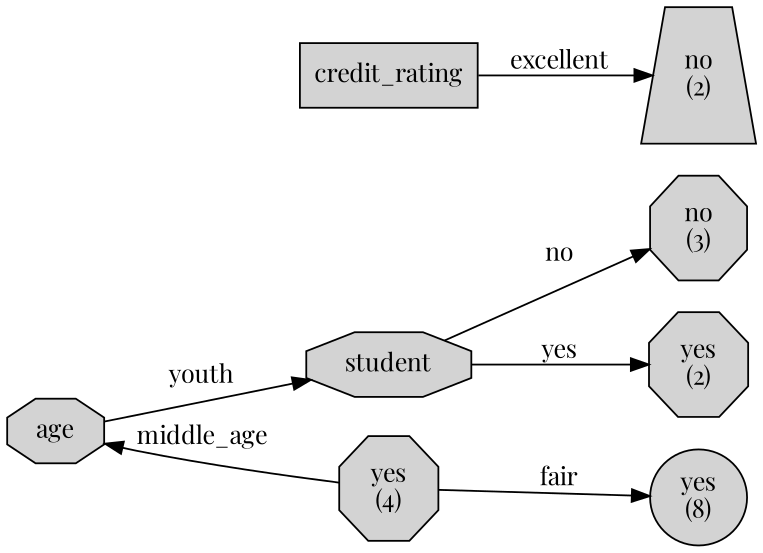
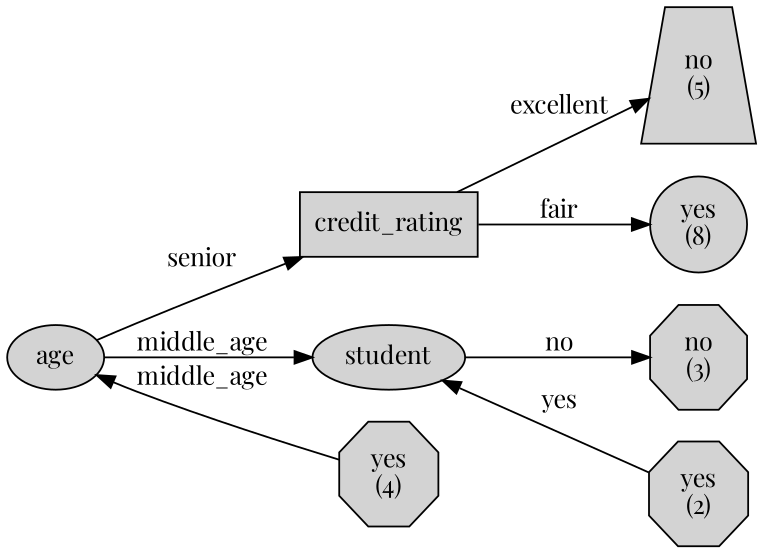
node "no (2)": label "no (2)" -> "no (5)"
edge "age" -> "credit_rating": added, label "senior"
node "student": shape octagon -> ellipse
edge "student" -> "yes (2)": reversed
edge "age" -> "student": label "youth" -> "middle_age"
node "age": shape octagon -> ellipse
edge "yes (4)" -> "yes (8)": now "credit_rating" -> "yes (8)"
